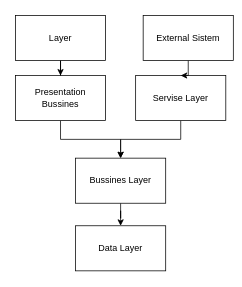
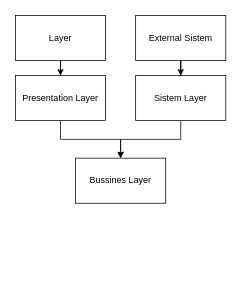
node "External Sistem": moved (188, 38) -> (180, 38)
node "Presentation Bussines": label "Presentation Bussines" -> "Presentation Layer"
node "Servise Layer": label "Servise Layer" -> "Sistem Layer"
edge "Bussines Layer" -> "Data Layer": removed
node "Data Layer": removed
